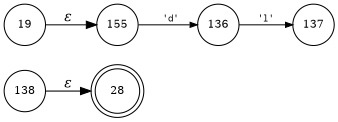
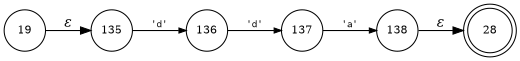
edge "136" -> "137": label "'l'" -> "'d'"
node "155": label "155" -> "135"
edge "137" -> "138": added, label "'a'"
